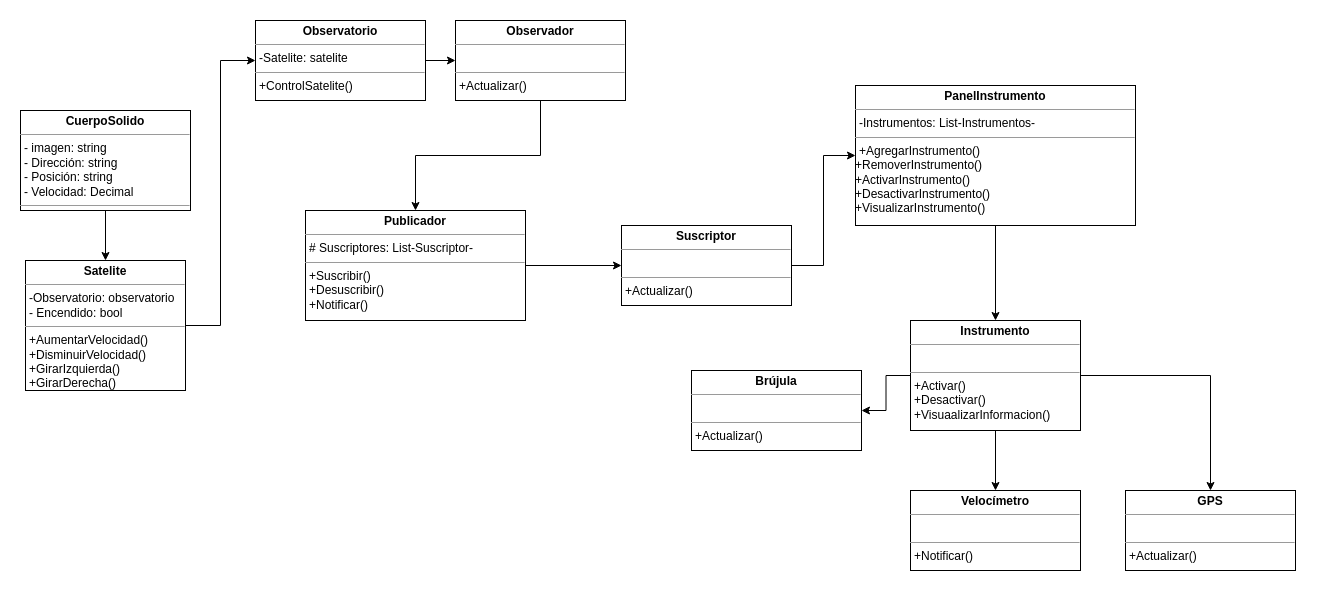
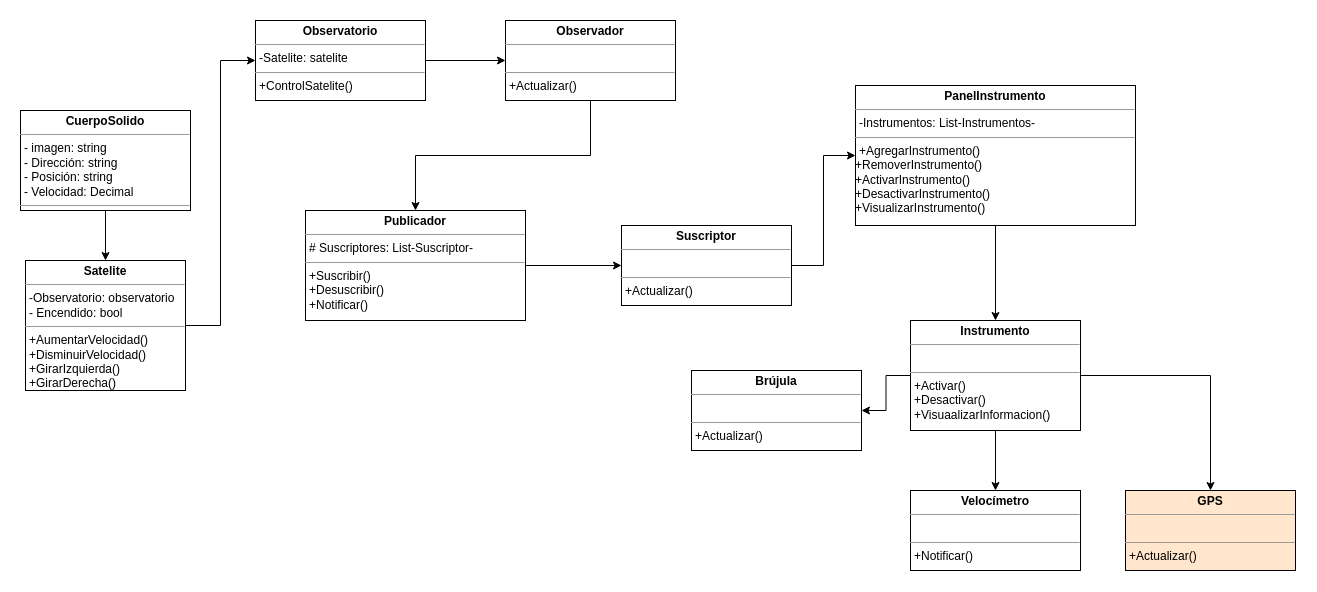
node "Observador +Actualizar()": moved (541, 61) -> (591, 61)
node "GPS +Actualizar()": fillcolor #ffffff -> #ffe6cc
